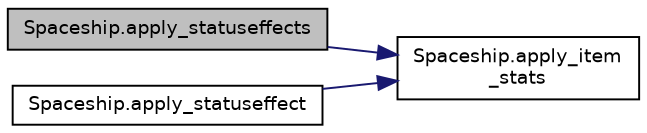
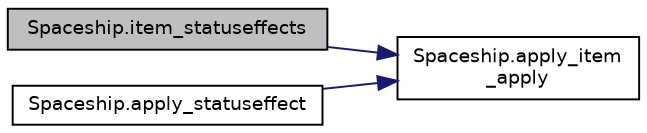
node "Spaceship.apply_statuseffects": label "Spaceship.apply_statuseffects" -> "Spaceship.item_statuseffects"
node "Spaceship.apply_item _stats": label "Spaceship.apply_item _stats" -> "Spaceship.apply_item _apply"
